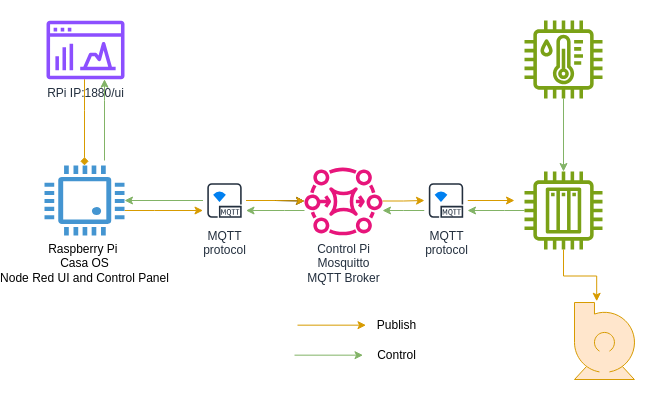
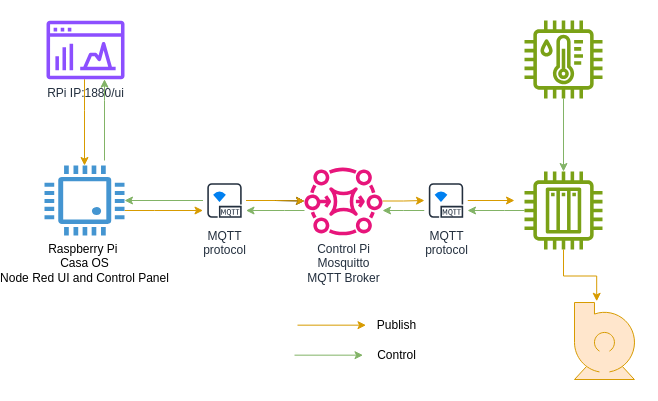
edge "RPi IP:1880/ui" -> "Raspberry Pi Casa OS Node Red UI and Control Panel": arrowhead diamond -> classic
